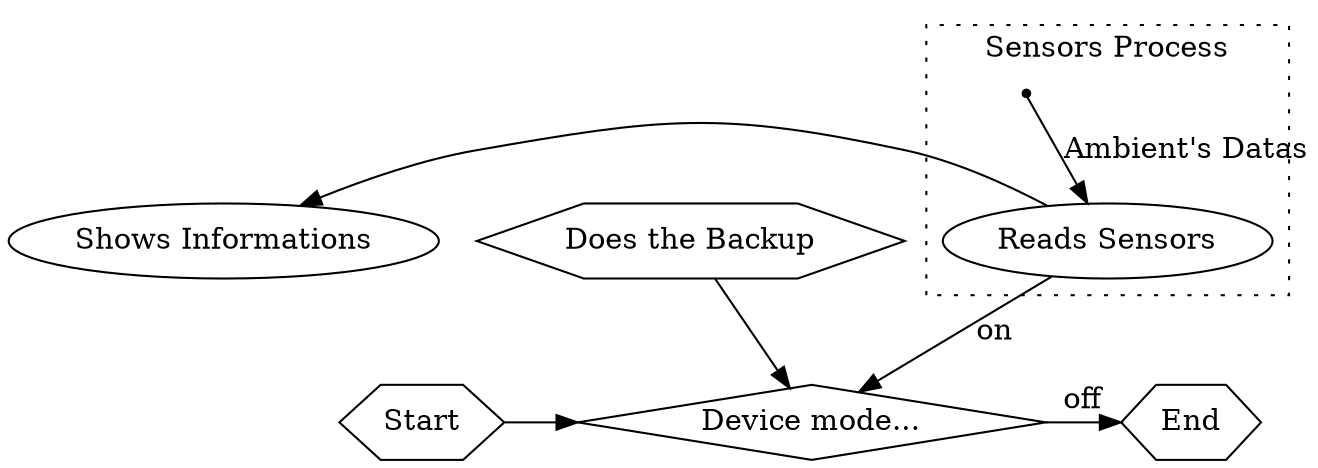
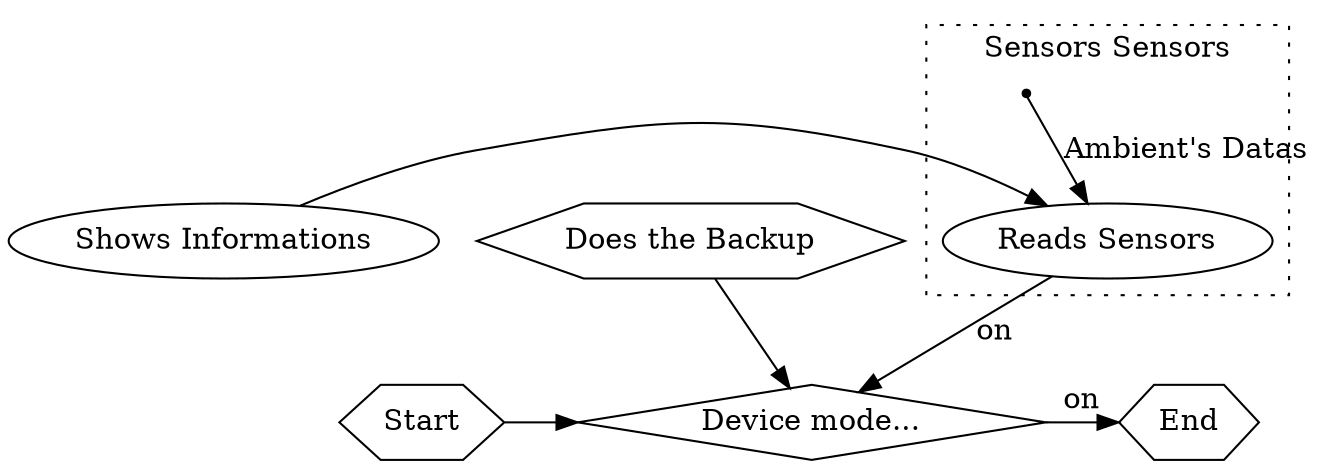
cluster "Sensors Process": label "Sensors Process" -> "Sensors Sensors"
edge "Reads Sensors" -> "Shows Informations": reversed
edge "Device mode..." -> "End": label "off" -> "on"
